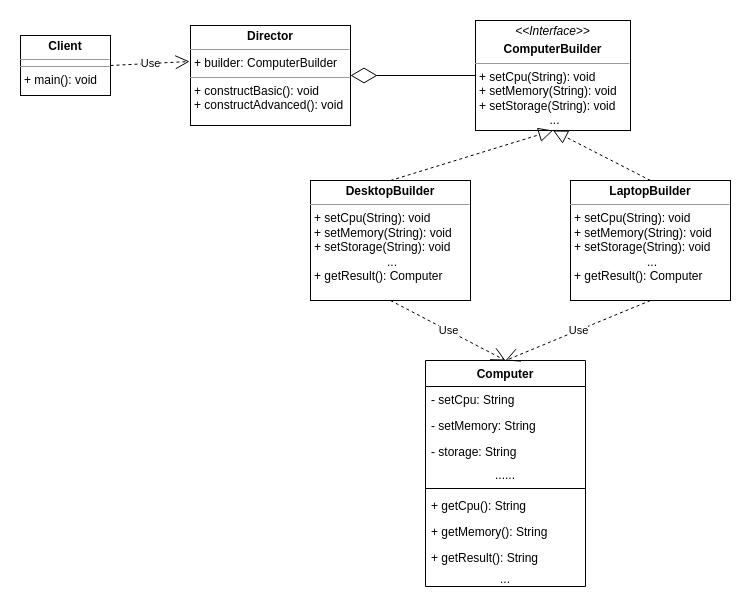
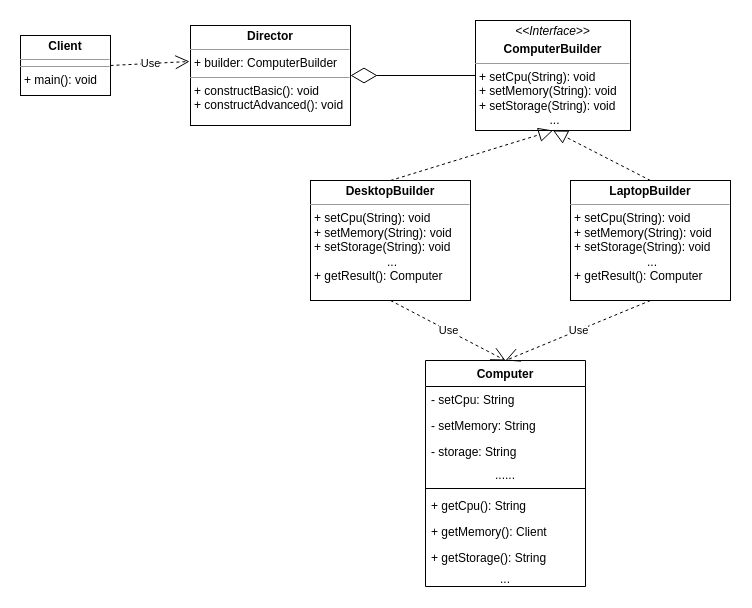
node "+ getMemory(): String": label "+ getMemory(): String" -> "+ getMemory(): Client"
node "+ getResult(): String": label "+ getResult(): String" -> "+ getStorage(): String"
